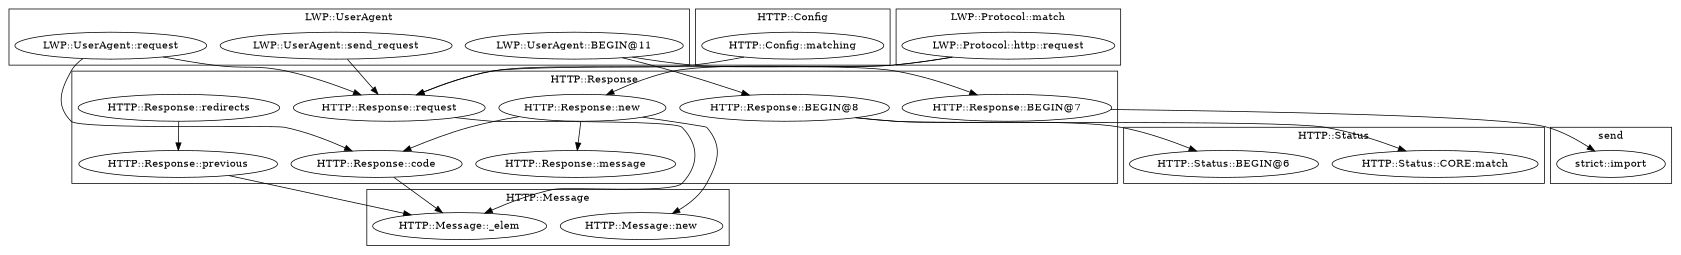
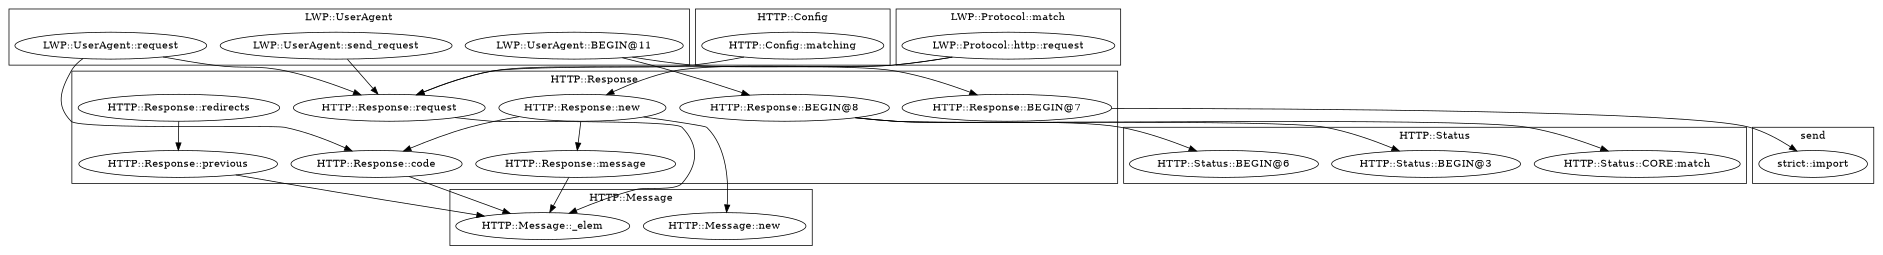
node "HTTP::Status::BEGIN@3": added
edge "HTTP::Response::message" -> "HTTP::Message::_elem": added
